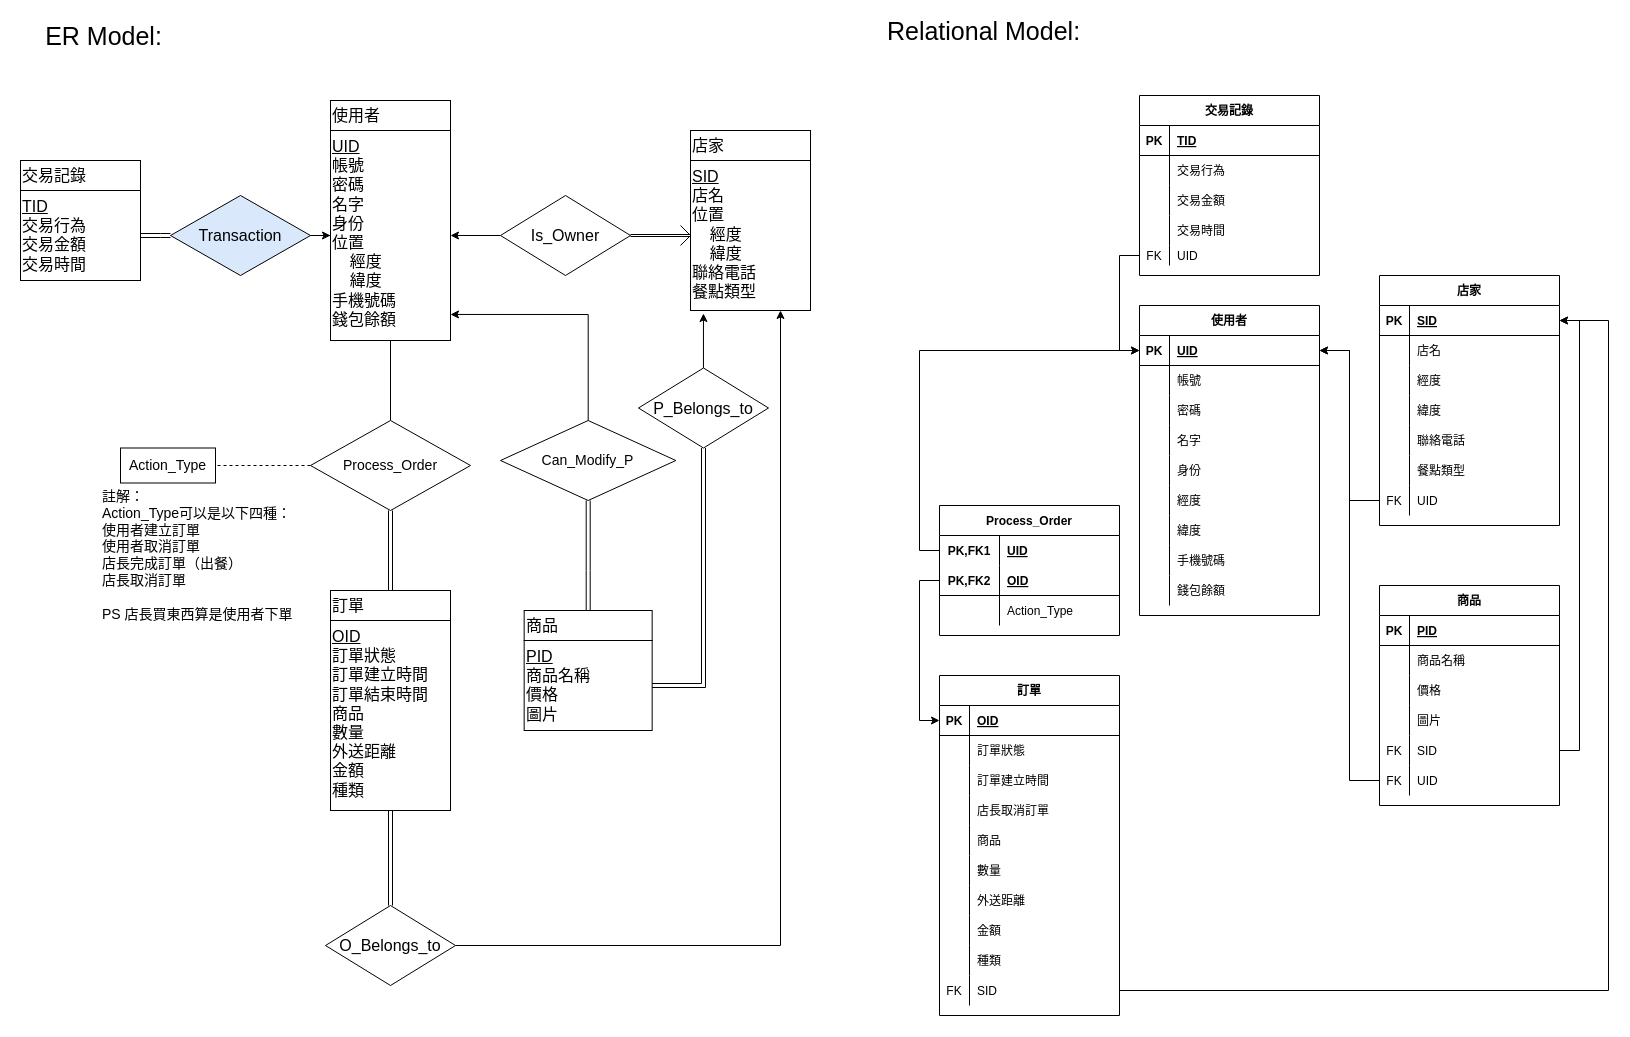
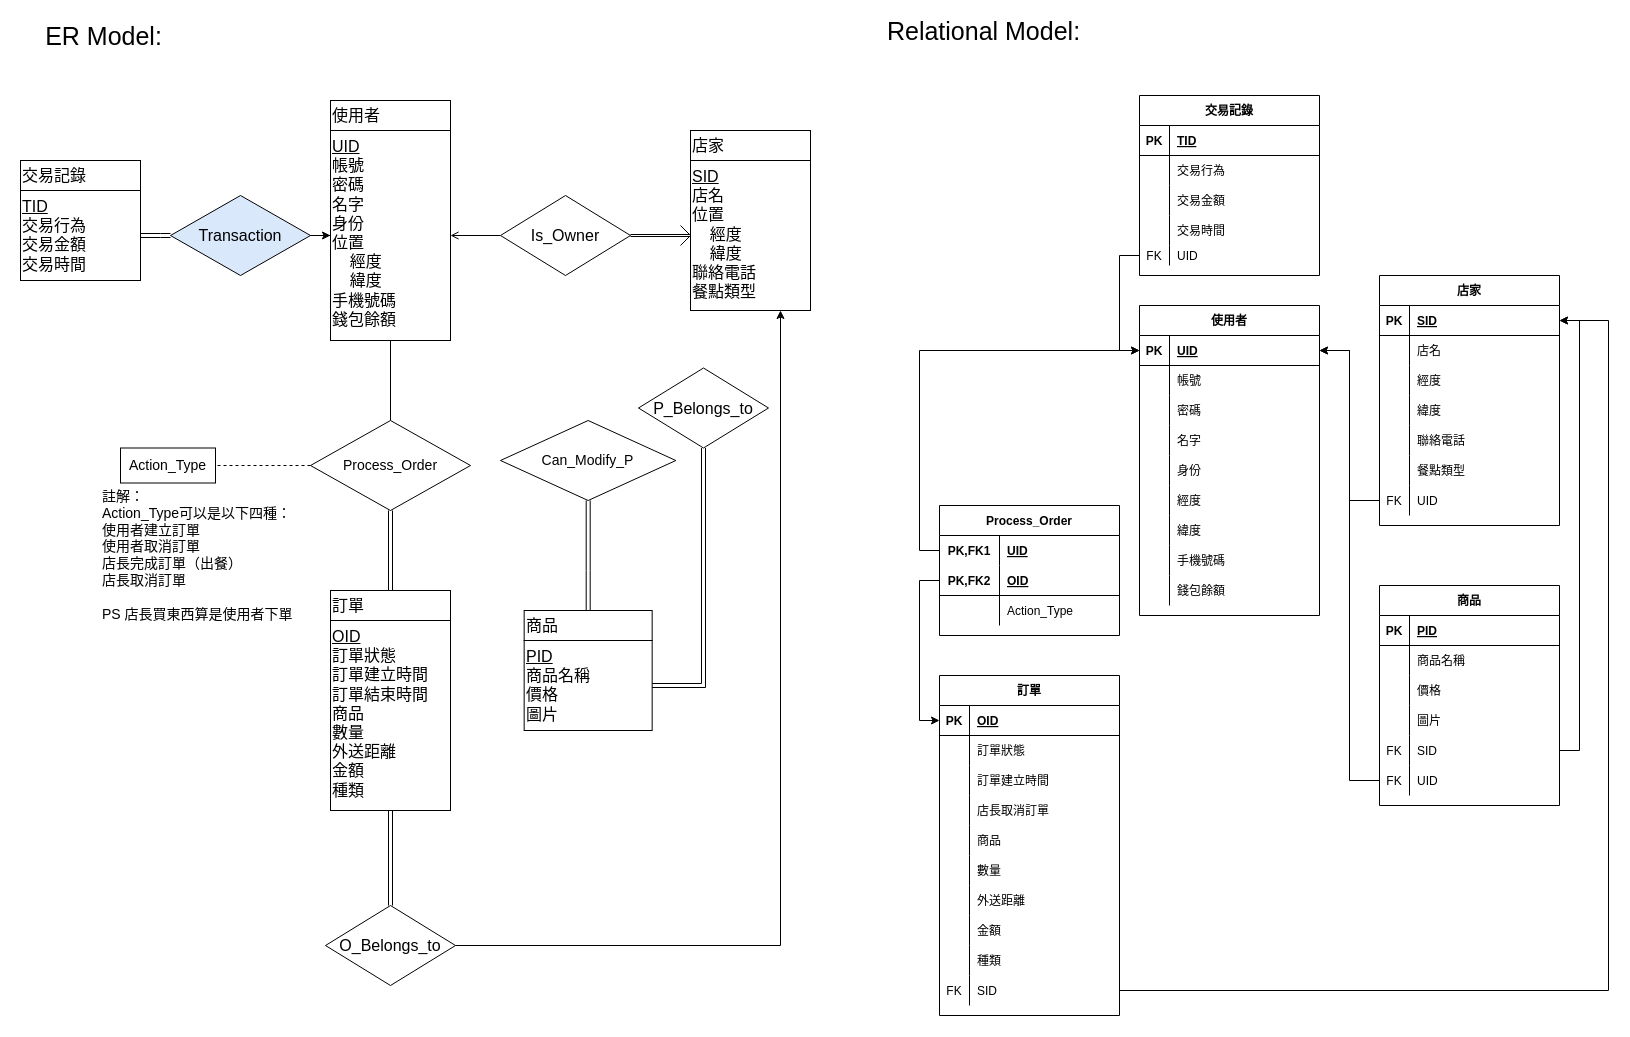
edge "Is_Owner" -> "UID 帳號 密碼 名字 身份 位置 經度 緯度 手機號碼 錢包餘額": arrowhead classic -> open
edge "Can_Modify_P" -> "UID 帳號 密碼 名字 身份 位置 經度 緯度 手機號碼 錢包餘額": removed
edge "P_Belongs_to" -> "SID 店名 位置 經度 緯度 聯絡電話 餐點類型": removed
